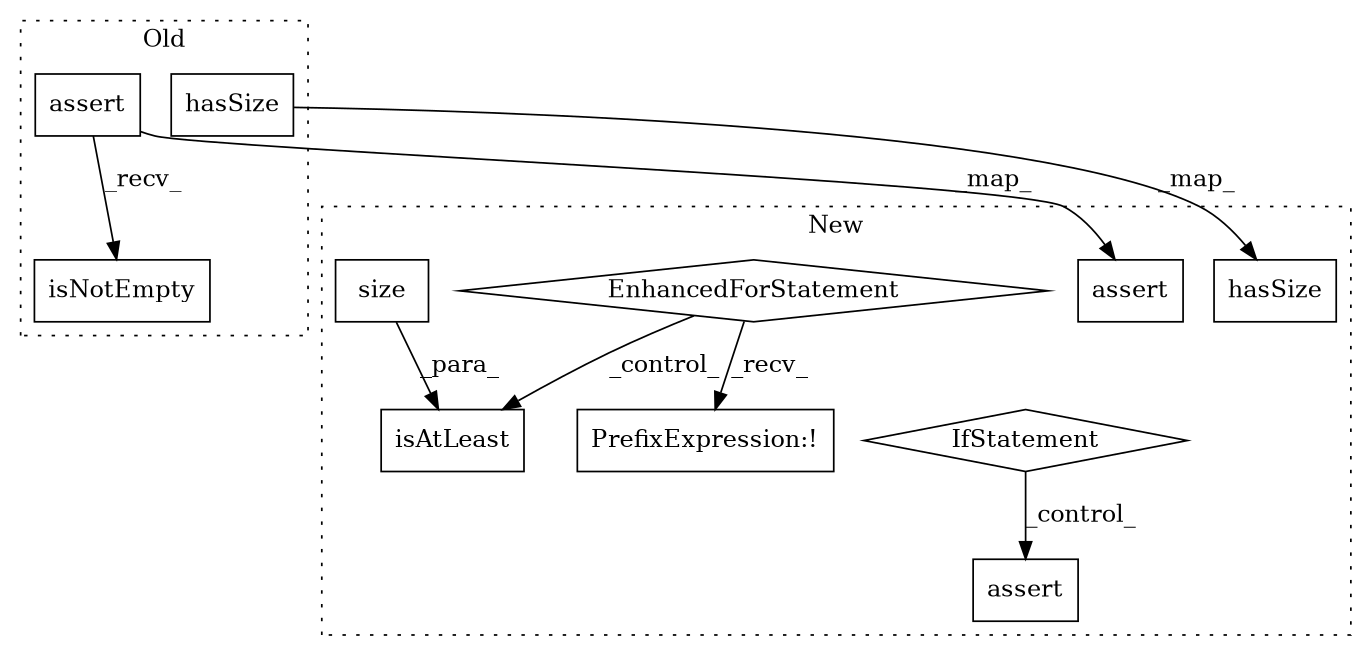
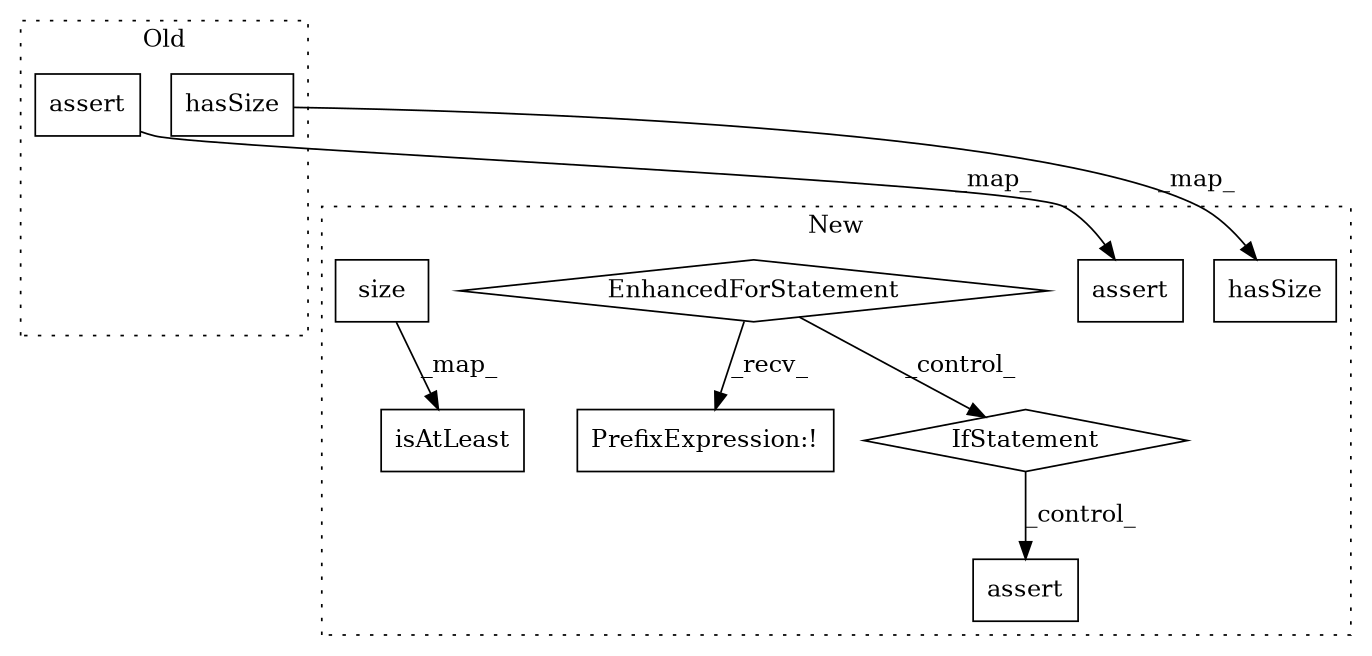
node "isNotEmpty": removed
edge "EnhancedForStatement" -> "isAtLeast": now "EnhancedForStatement" -> "IfStatement"
edge "size" -> "isAtLeast": label "_para_" -> "_map_"
